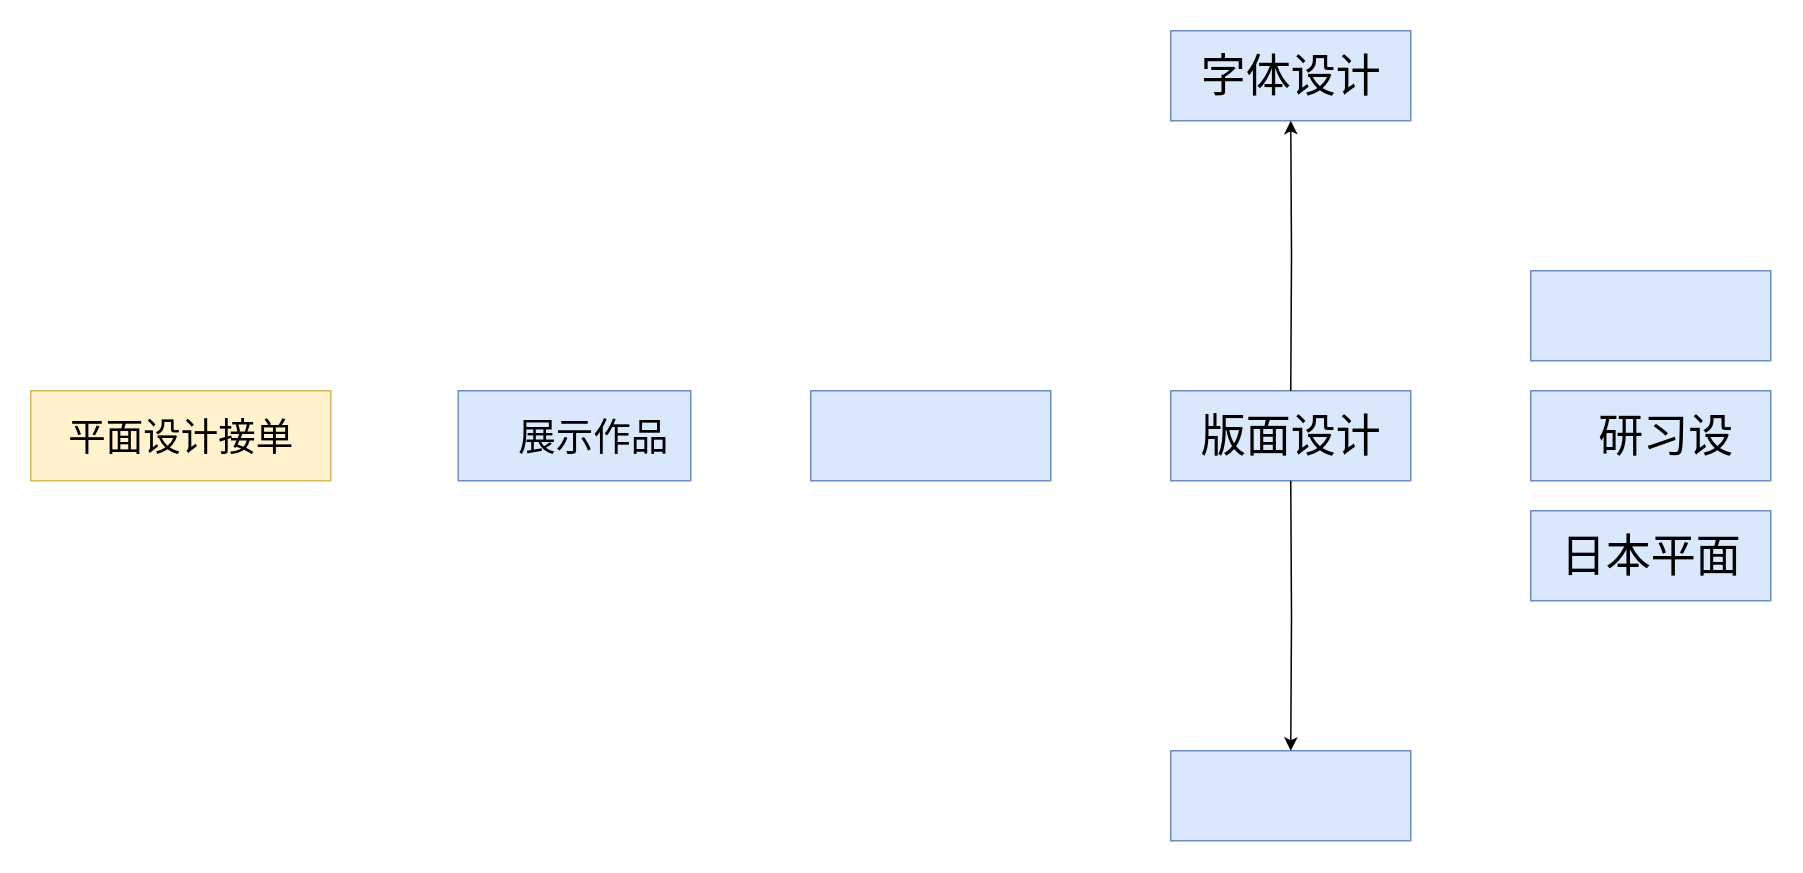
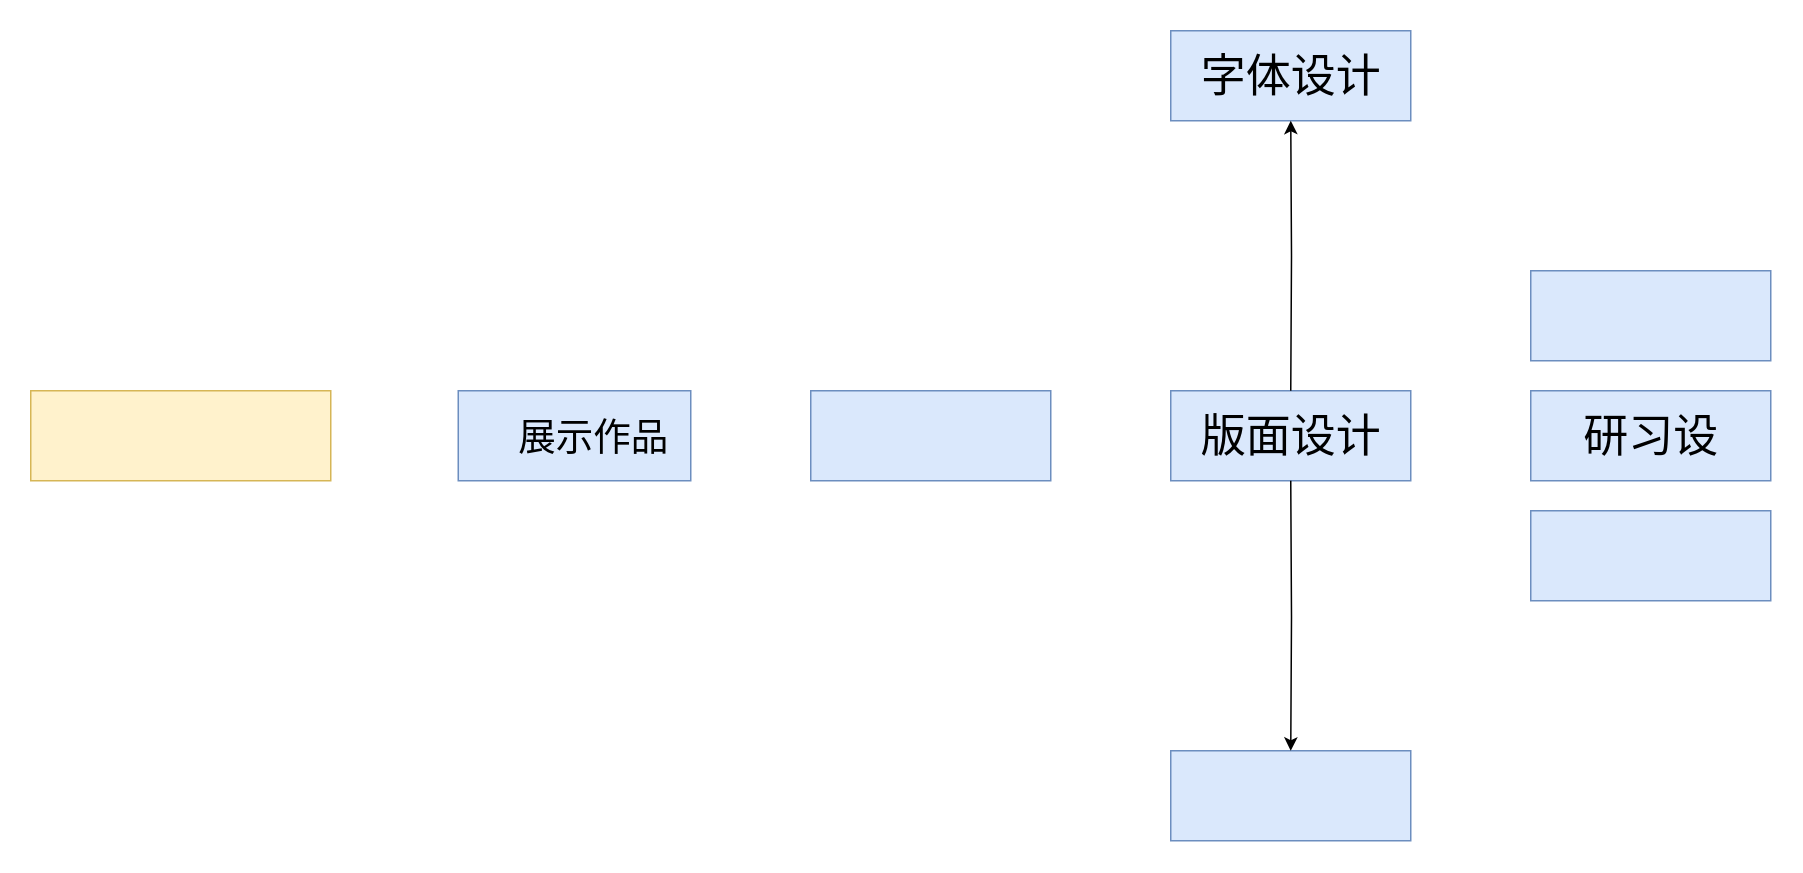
node "平面设计接单": removed
node "研习设": moved (1666, 436) -> (1651, 436)
node "日本平面": removed
